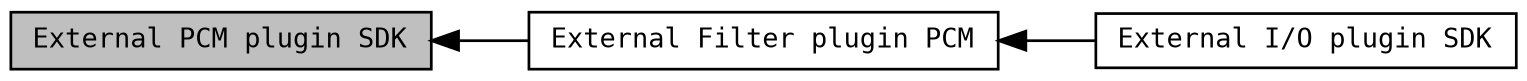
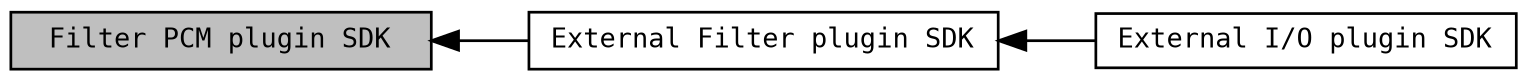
node "External PCM plugin SDK": label "External PCM plugin SDK" -> "Filter PCM plugin SDK"
node "External Filter plugin PCM": label "External Filter plugin PCM" -> "External Filter plugin SDK"
